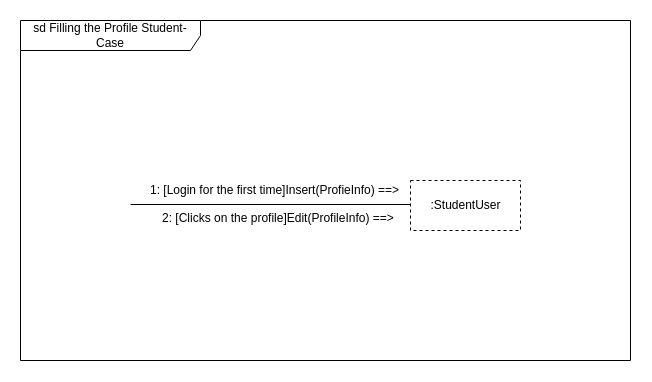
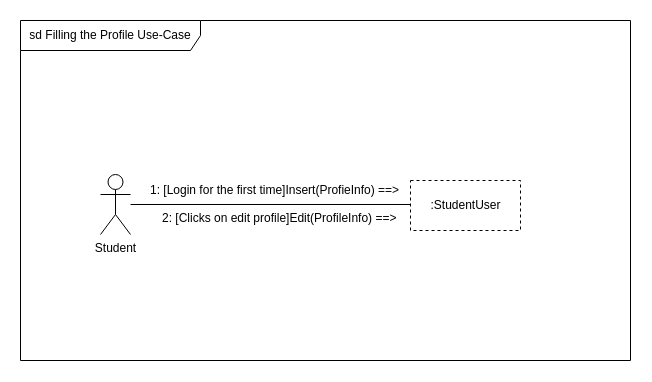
node "sd Filling the Profile Student-Case": label "sd Filling the Profile Student-Case" -> "sd Filling the Profile Use-Case"
node "Student": added
node "2: [Clicks on the profile]Edit(ProfileInfo) ==>": label "2: [Clicks on the profile]Edit(ProfileInfo) ==>" -> "2: [Clicks on edit profile]Edit(ProfileInfo) ==>"
